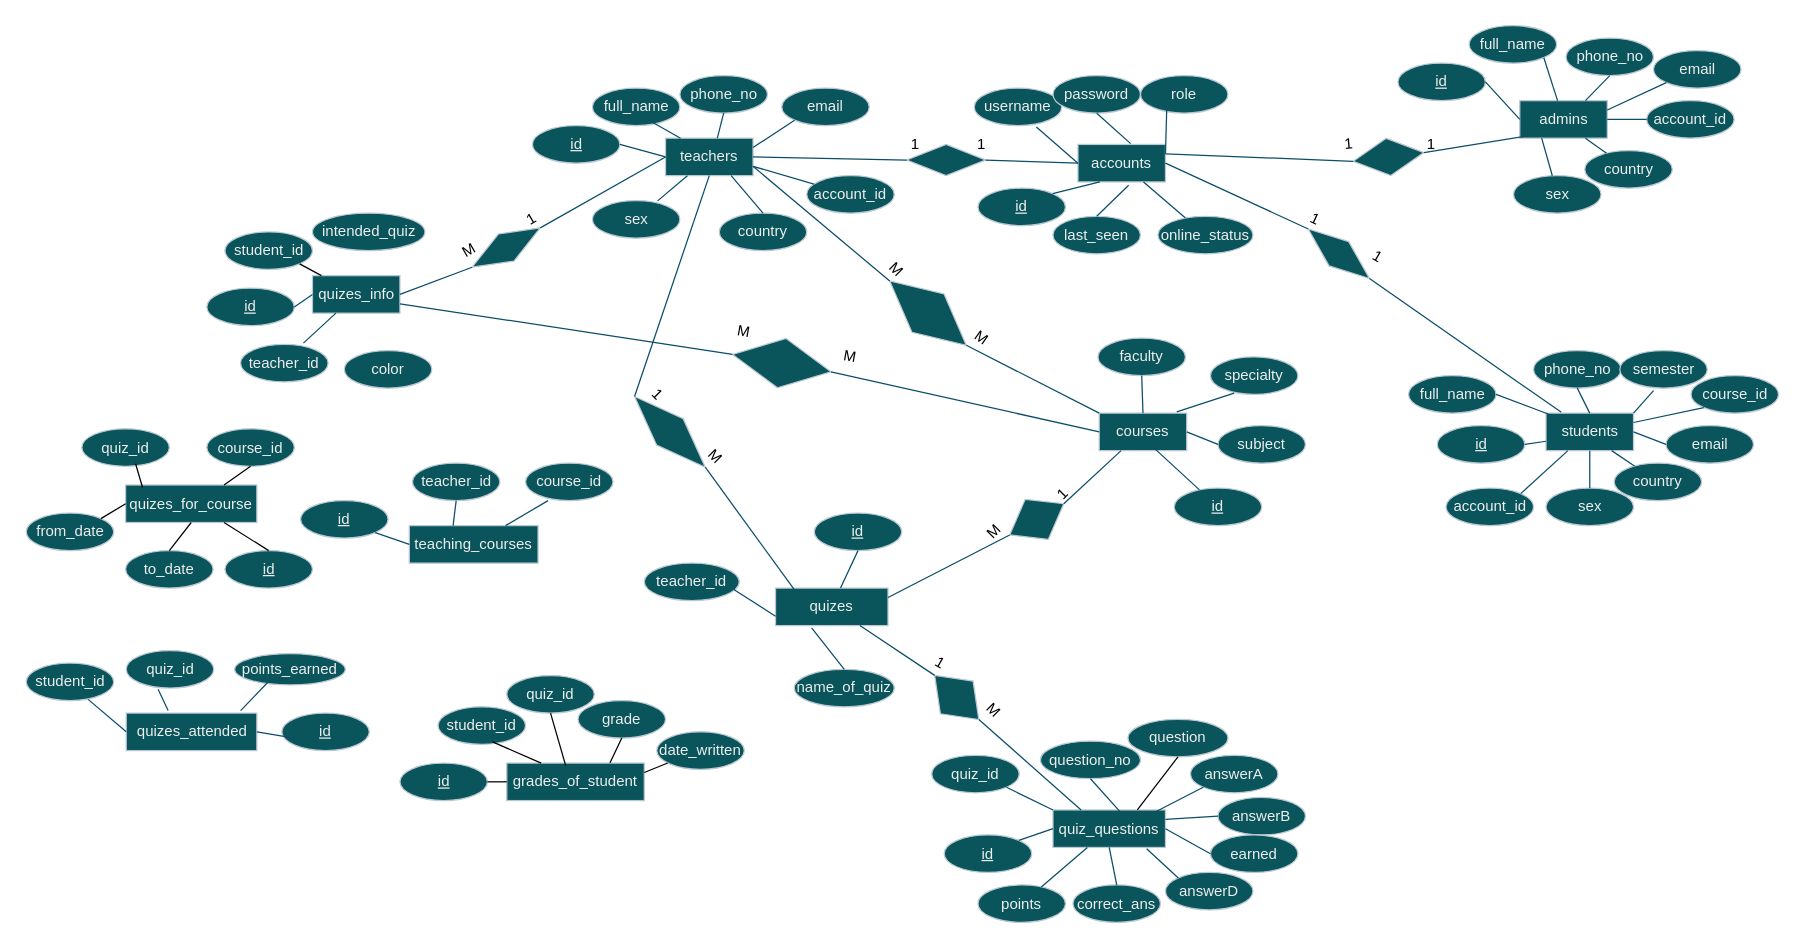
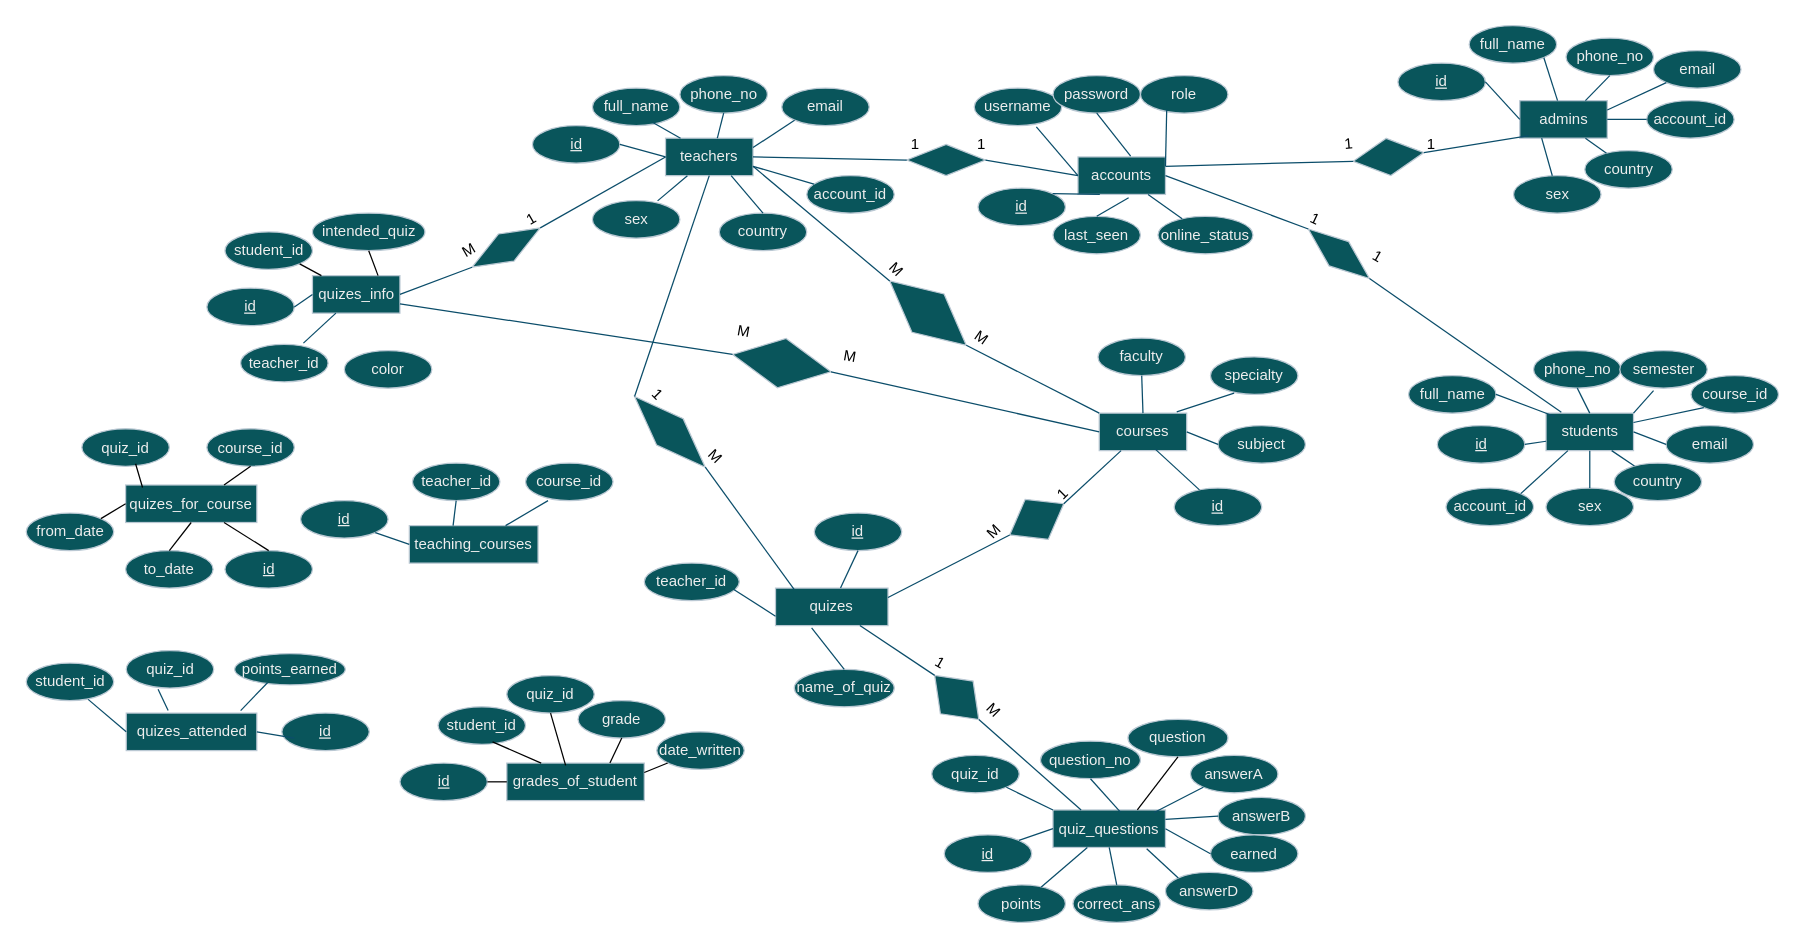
node "accounts": moved (1122, 163) -> (1122, 176)
edge "intended_quiz" -- "quizes_info": added
